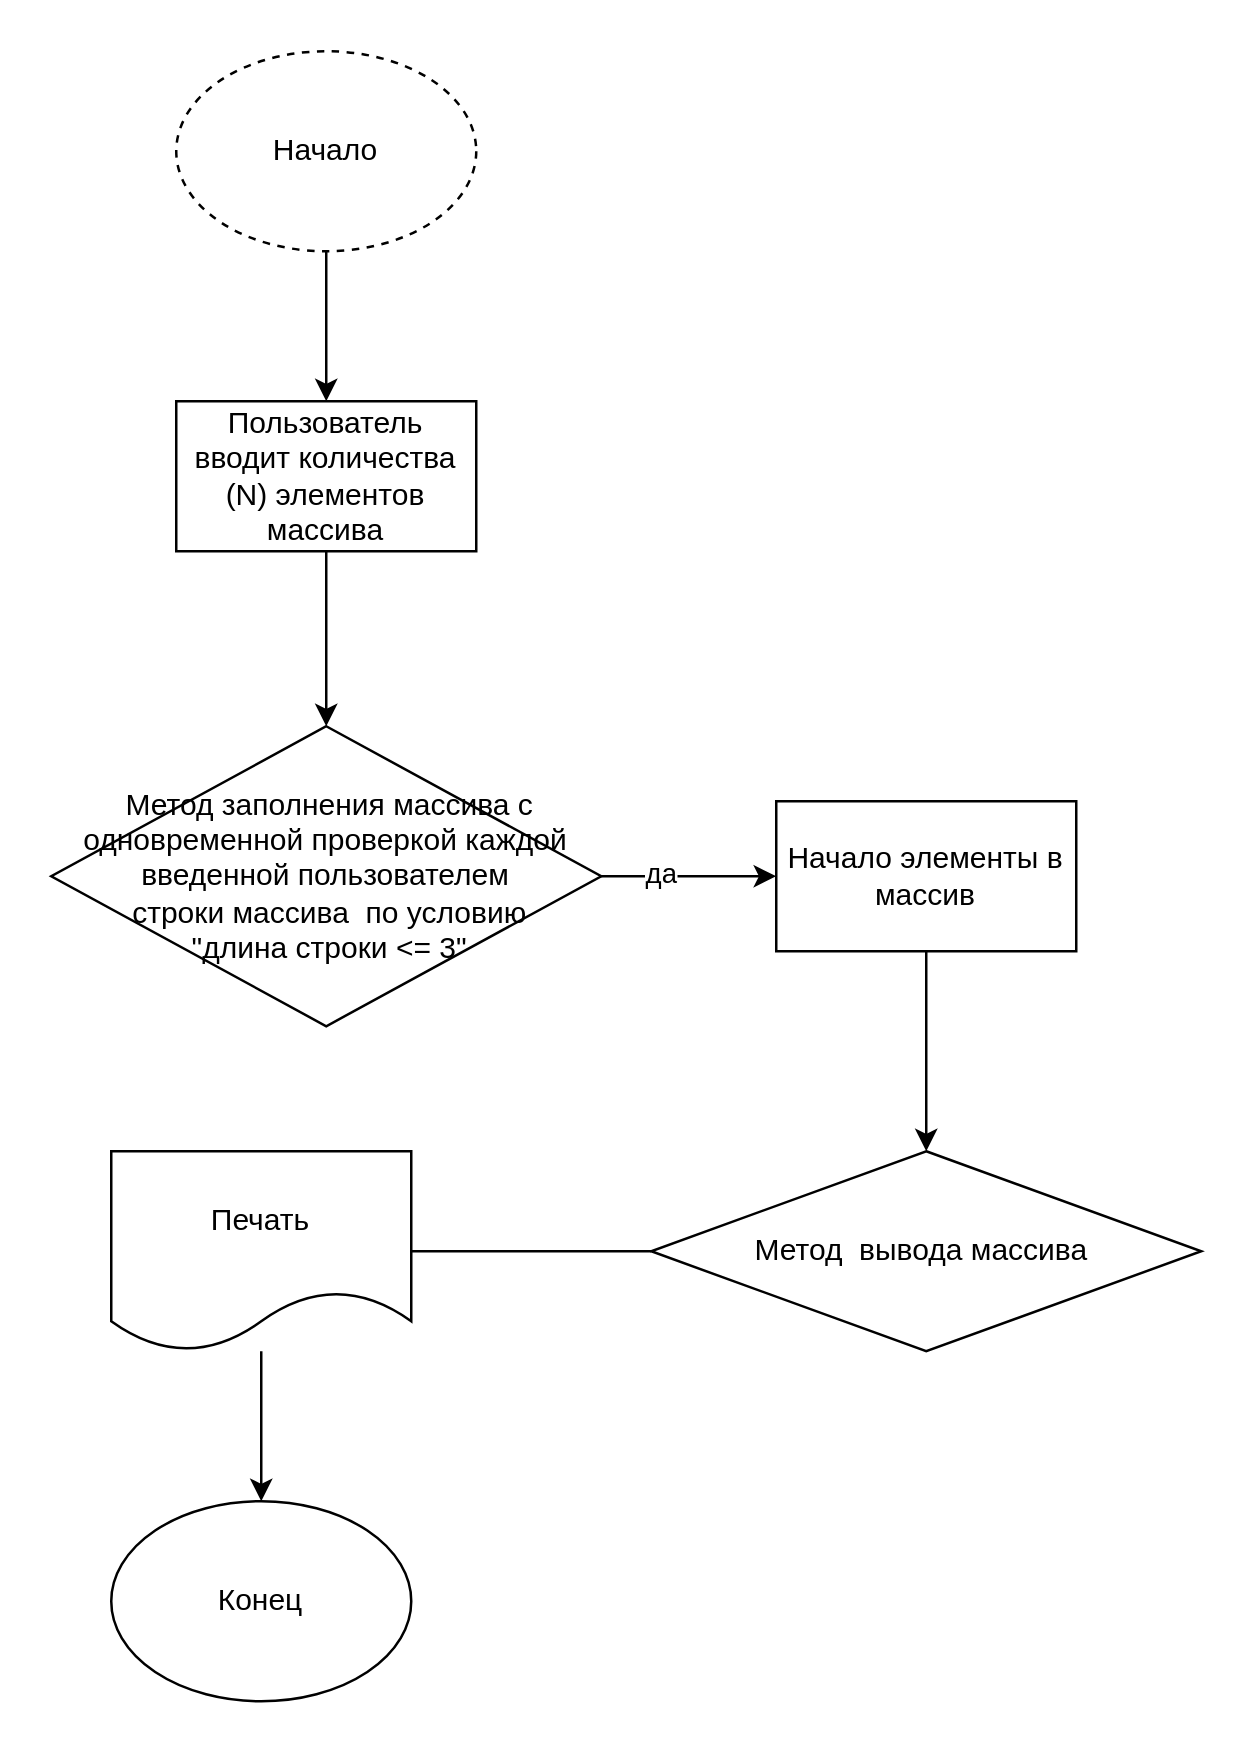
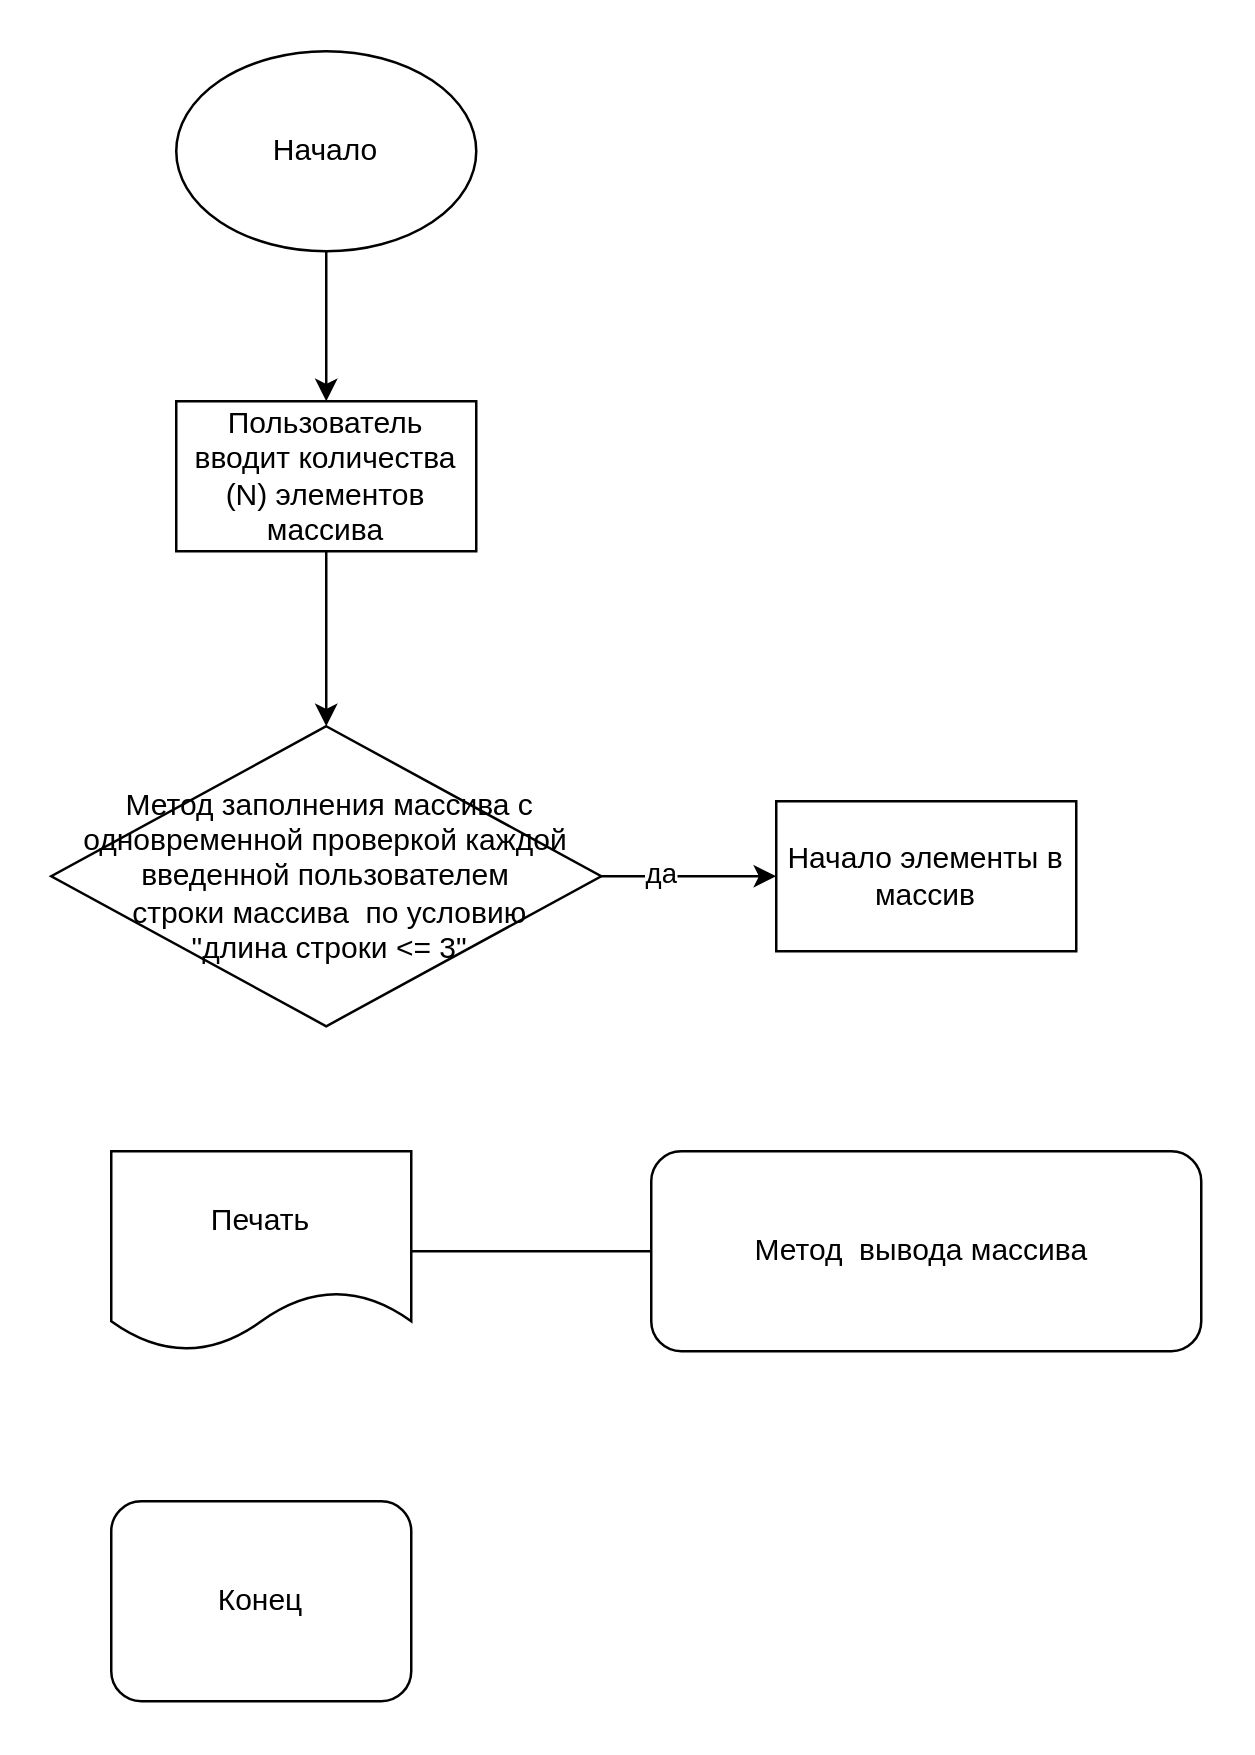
node "Начало": style dashed -> solid
edge "Начало элементы в массив" -> "Метод вывода массива": removed
node "Метод вывода массива": shape diamond -> rounded rectangle
edge "Печать" -> "Конец": removed
node "Конец": shape ellipse -> rounded rectangle
